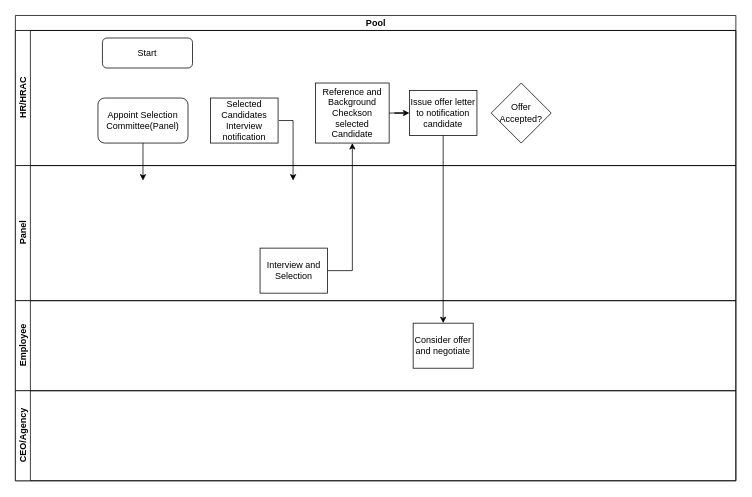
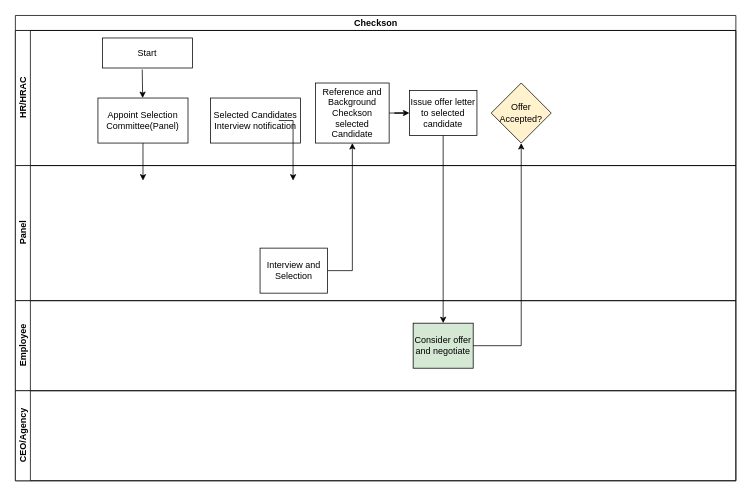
node "Pool": label "Pool" -> "Checkson"
node "Start": shape rounded rectangle -> rectangle
edge "Start" -> "Appoint Selection Committee(Panel)": added
node "Issue offer letter to notification candidate": label "Issue offer letter to notification candidate" -> "Issue offer letter to selected candidate"
node "Offer Accepted?": fillcolor #ffffff -> #fff2cc
node "Appoint Selection Committee(Panel)": shape rounded rectangle -> rectangle
node "Selected Candidates Interview notification": size 68x45 -> 90x45
edge "Consider offer and negotiate" -> "Offer Accepted?": added
node "Consider offer and negotiate": fillcolor #ffffff -> #d5e8d4
